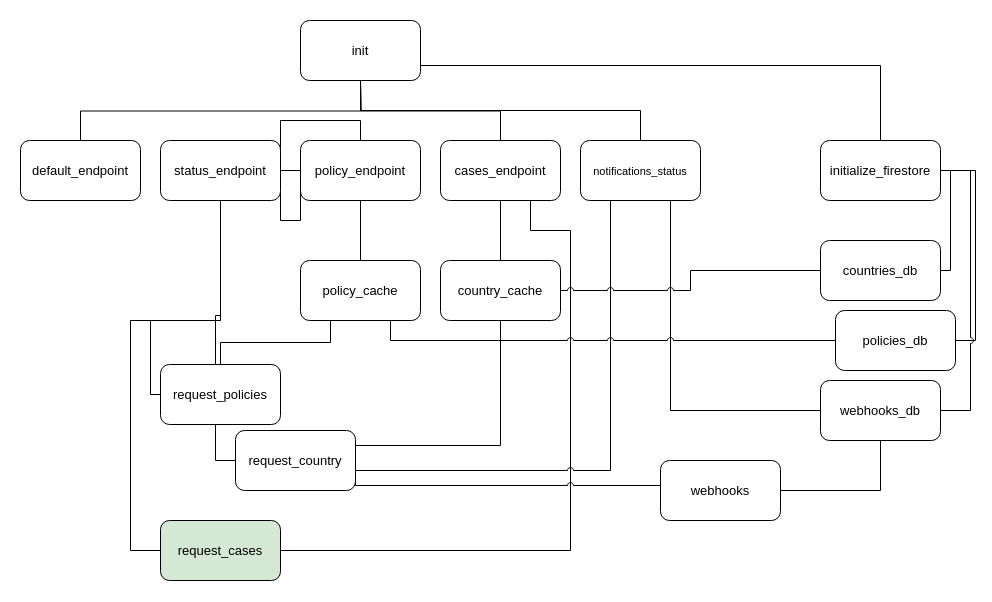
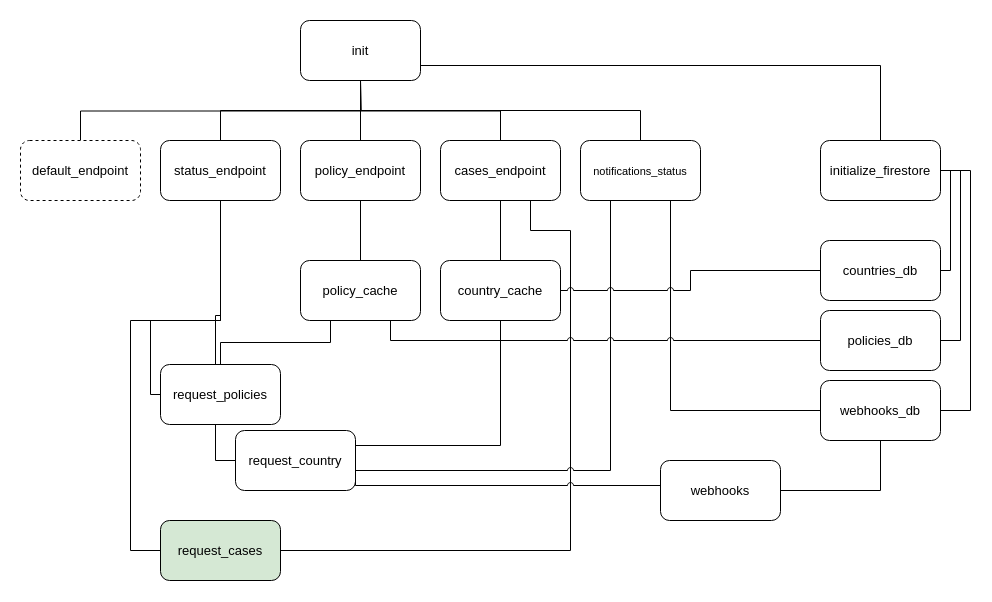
edge "status_endpoint" -- "policy_endpoint": now "init" -- "policy_endpoint"
edge "init" -- "status_endpoint": added
node "default_endpoint": style solid -> dashed
node "policies_db": moved (896, 341) -> (881, 341)
